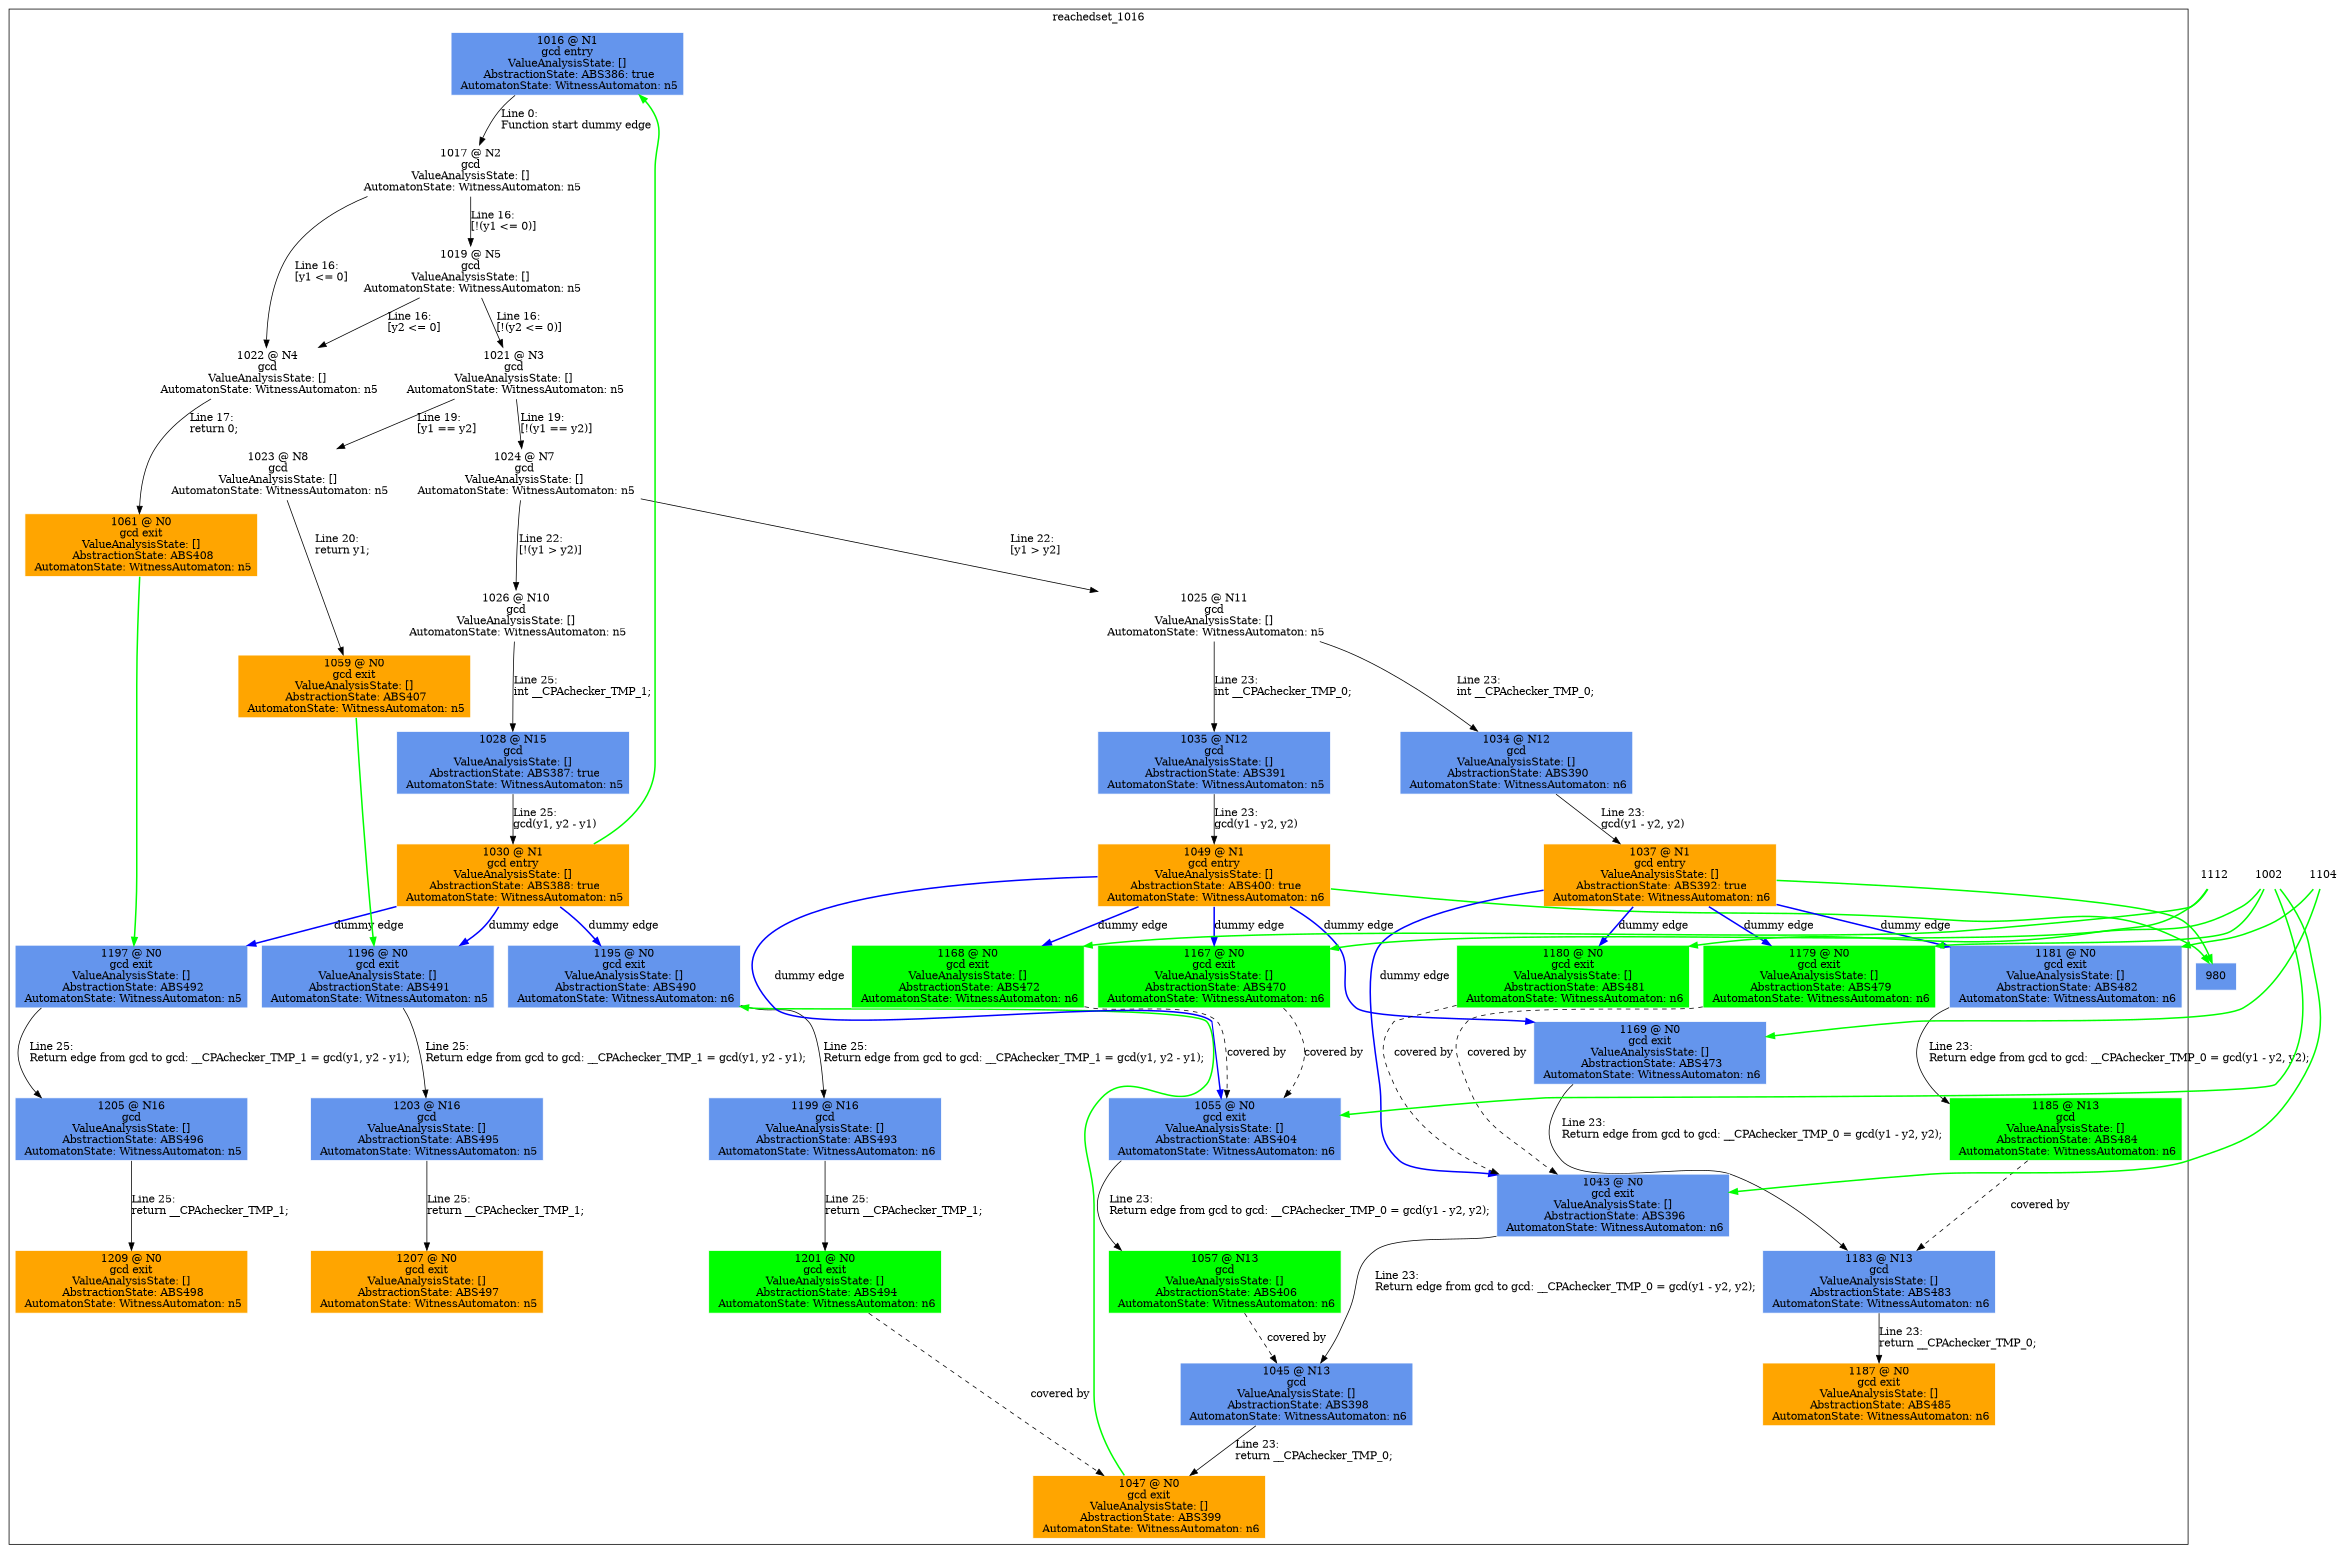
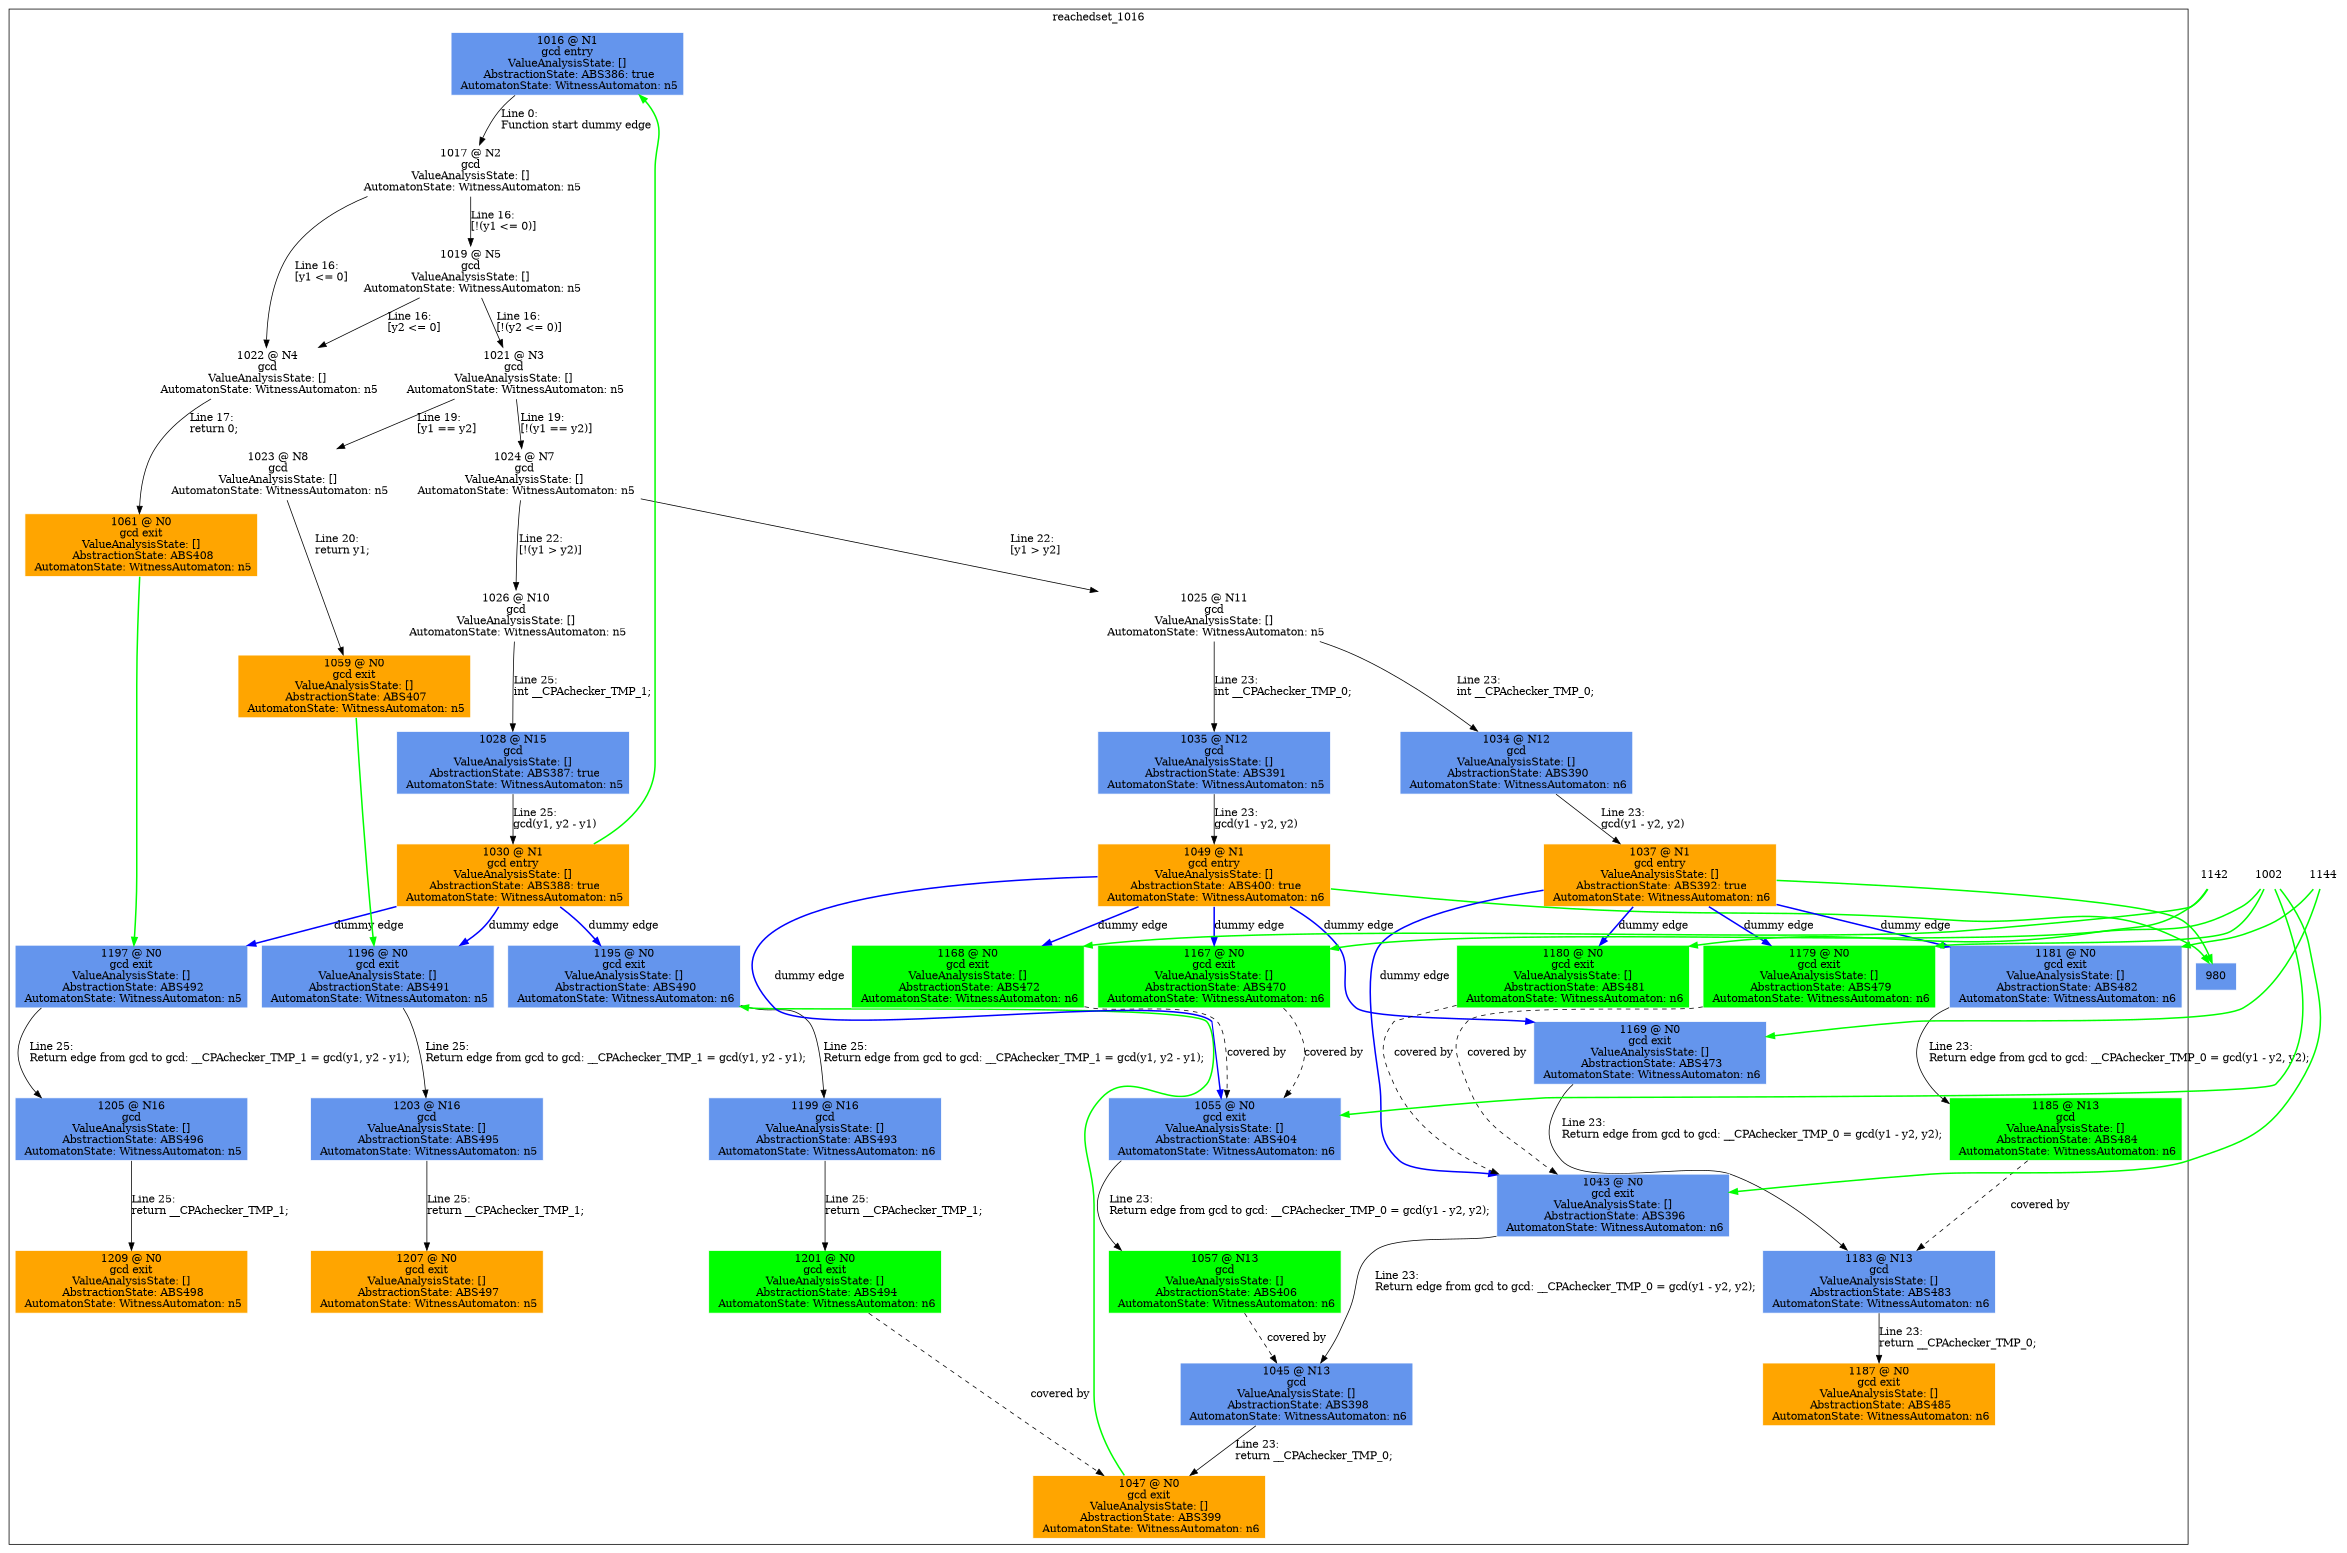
node "1112": label "1112" -> "1142"
node "1104": label "1104" -> "1144"
